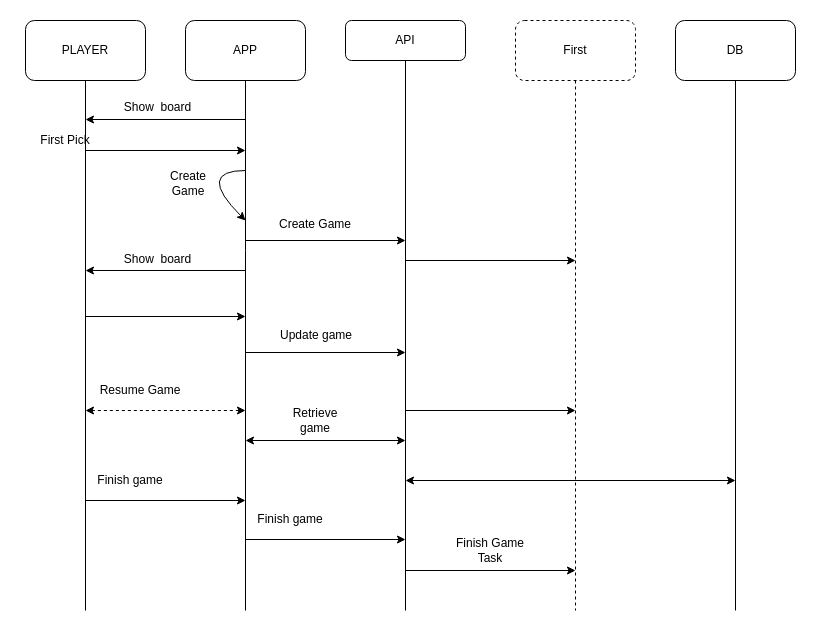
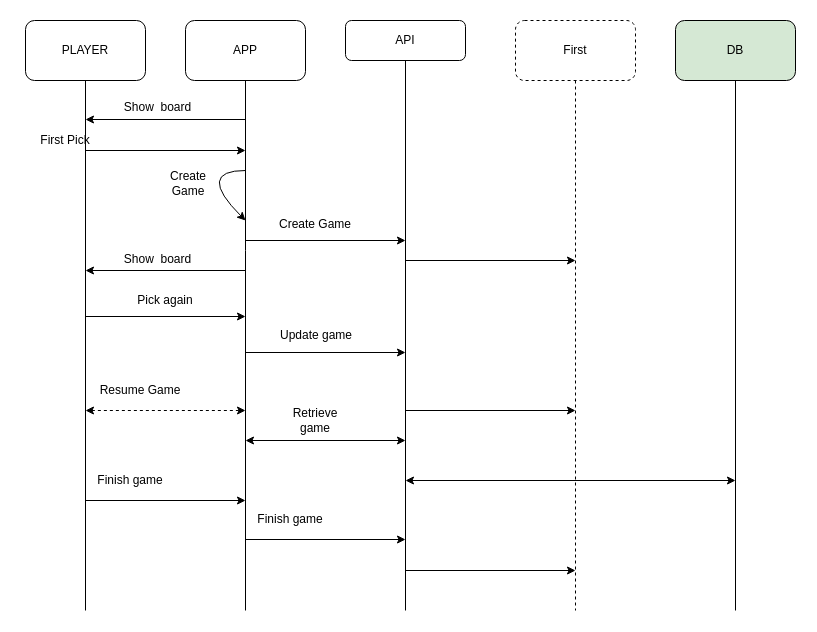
node "DB": fillcolor #ffffff -> #d5e8d4
node "Pick again": added
node "Finish Game Task": removed
